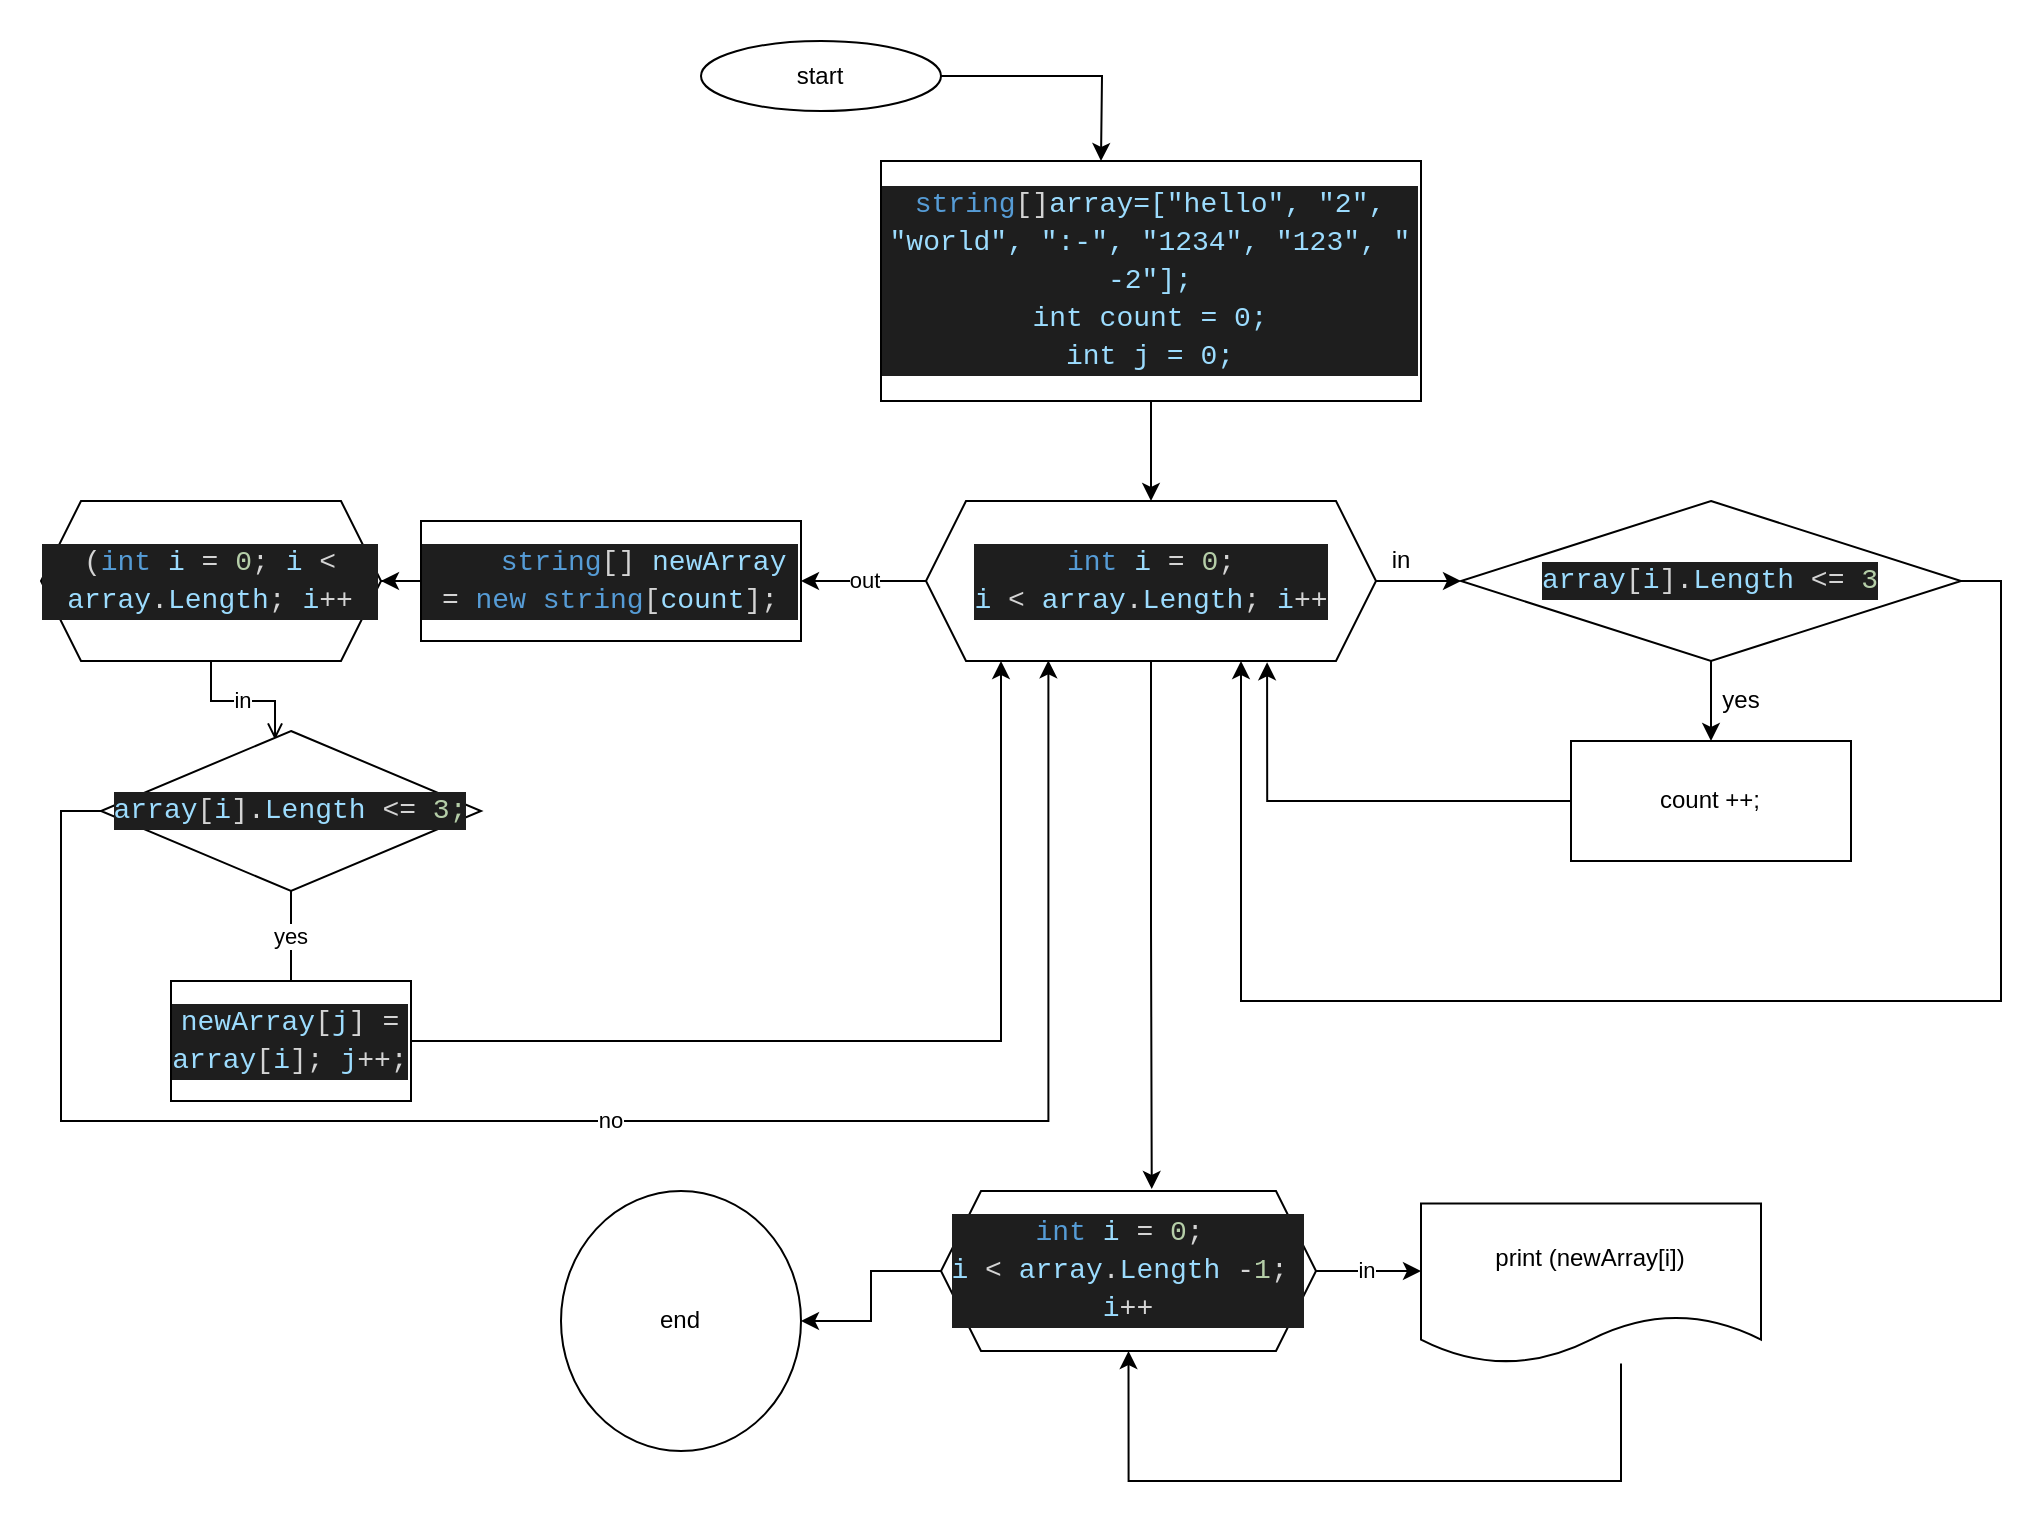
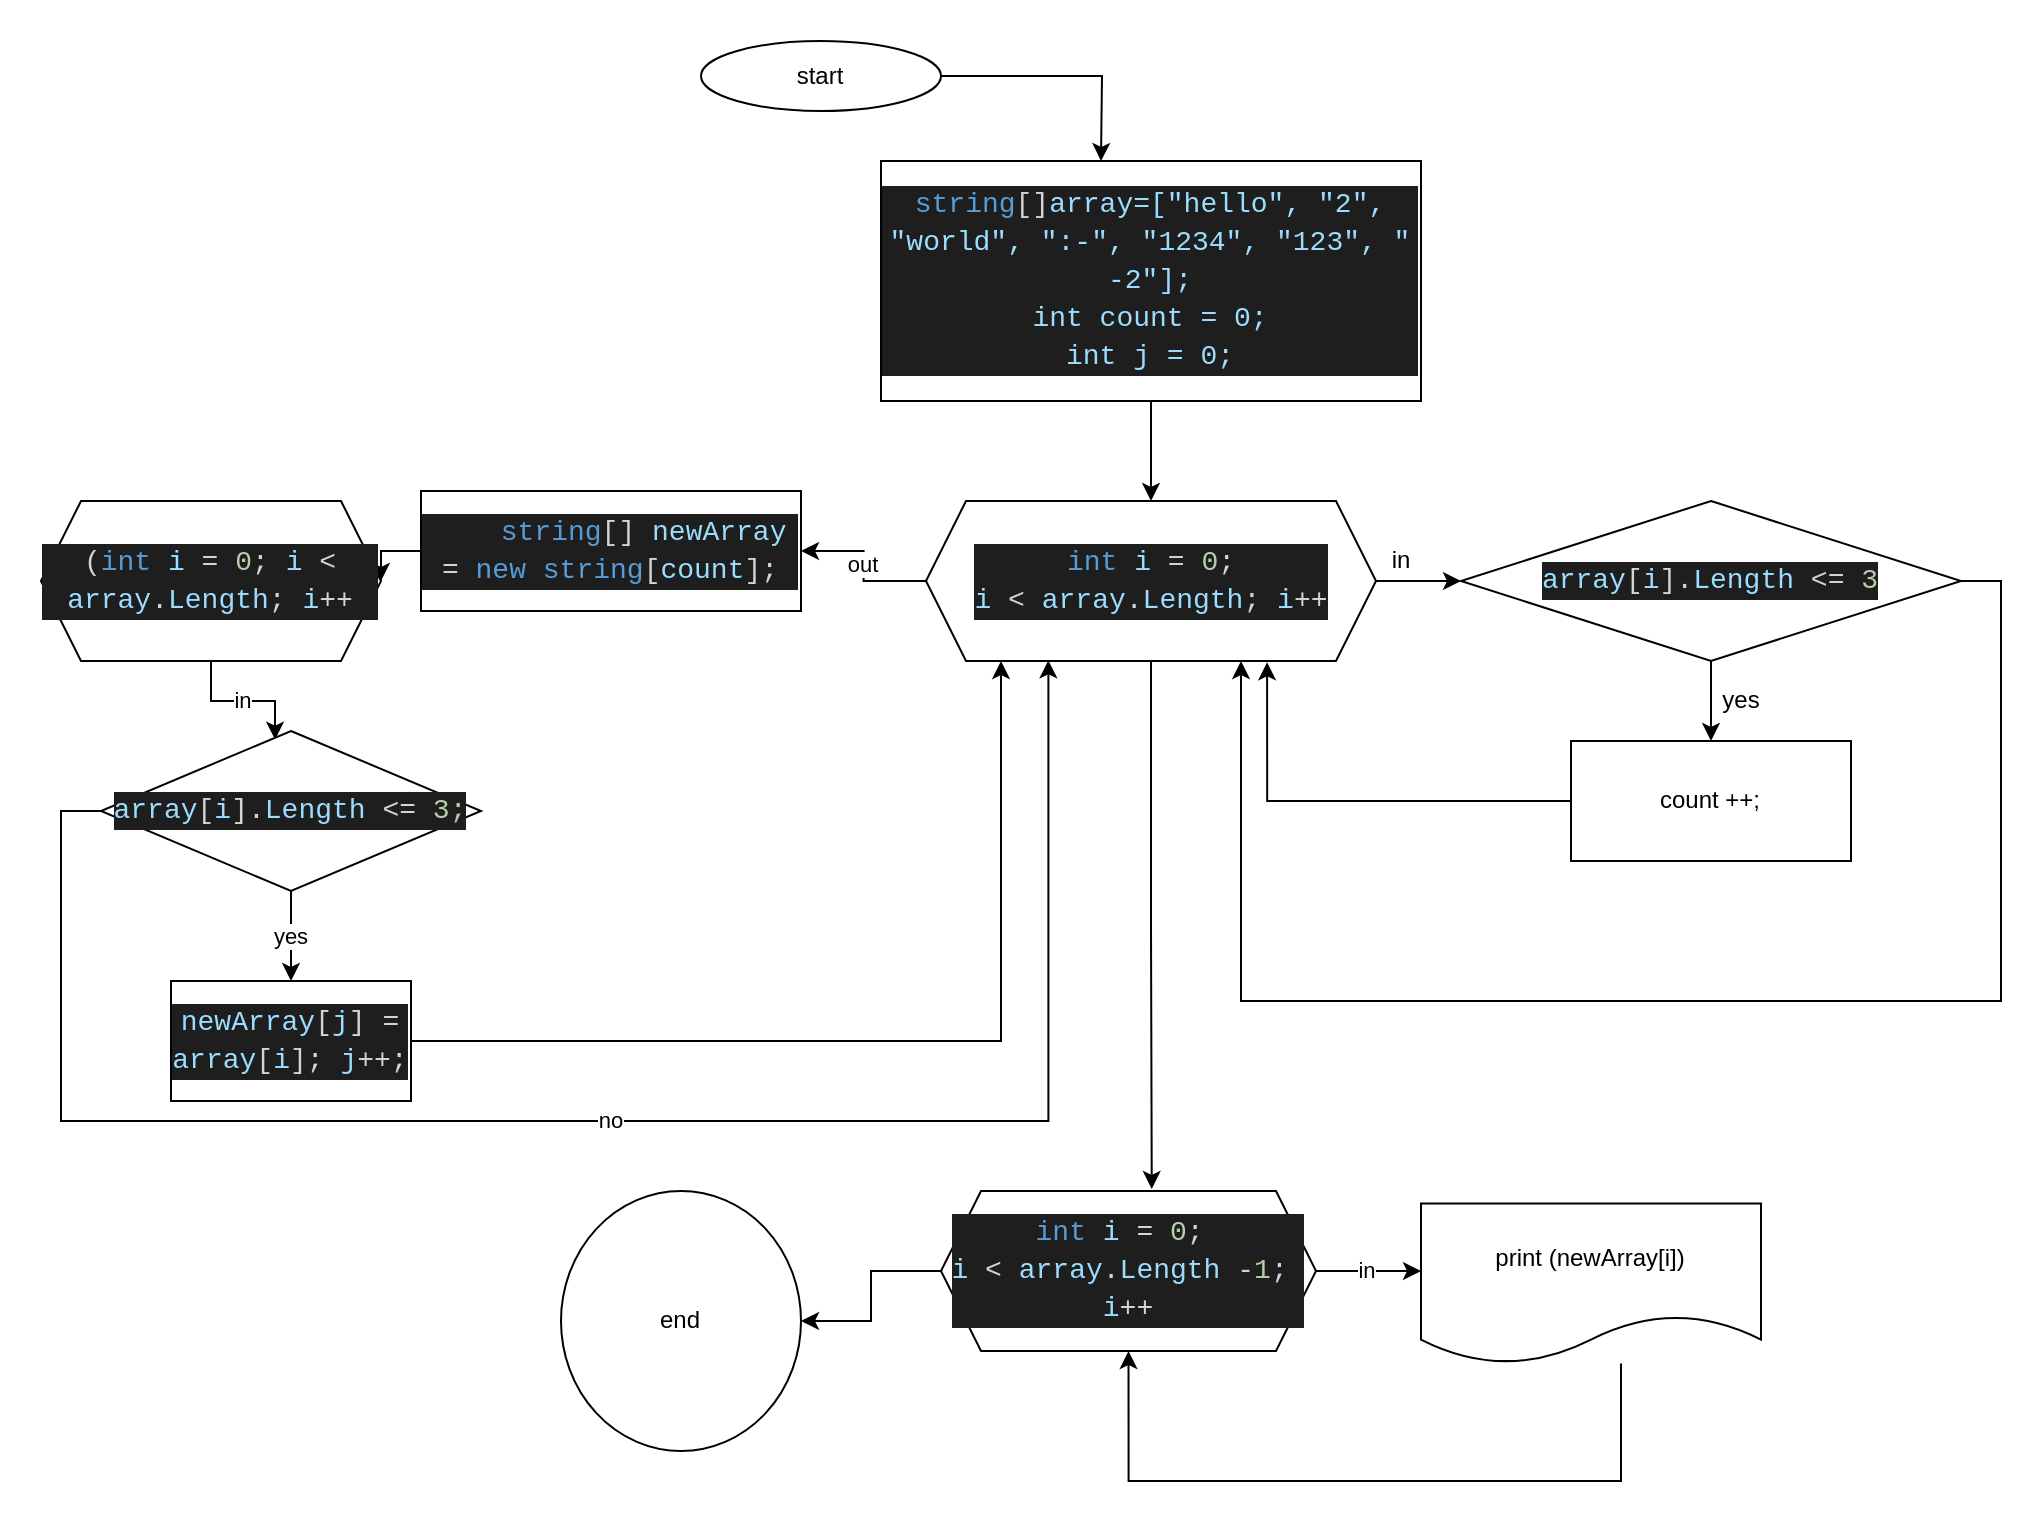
node "string[] newArray = new string[count];": moved (611, 581) -> (611, 551)
edge "(int i = 0; i < array.Length; i++" -> "array[i].Length <= 3;": arrowhead open -> classic
edge "array[i].Length <= 3;" -- "newArray[j] = array[i]; j++;": arrowhead none -> classic
